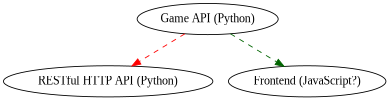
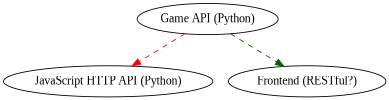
node "RESTful HTTP API (Python)": label "RESTful HTTP API (Python)" -> "JavaScript HTTP API (Python)"
node "Frontend (JavaScript?)": label "Frontend (JavaScript?)" -> "Frontend (RESTful?)"
